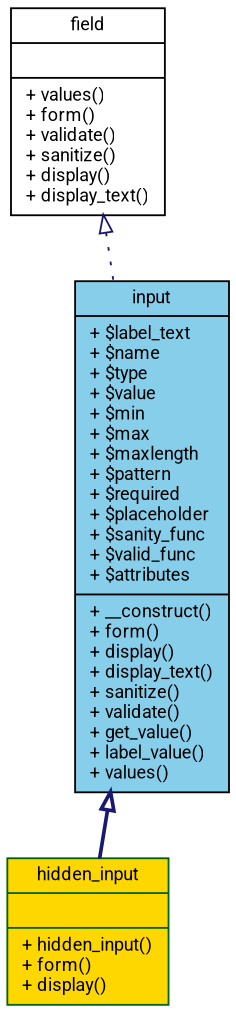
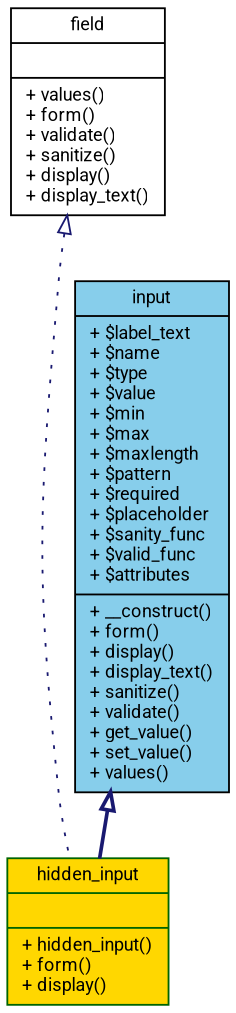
edge "input" -> "field": now "hidden_input" -> "field"
node "input": text "+ label_value()" -> "+ set_value()"
